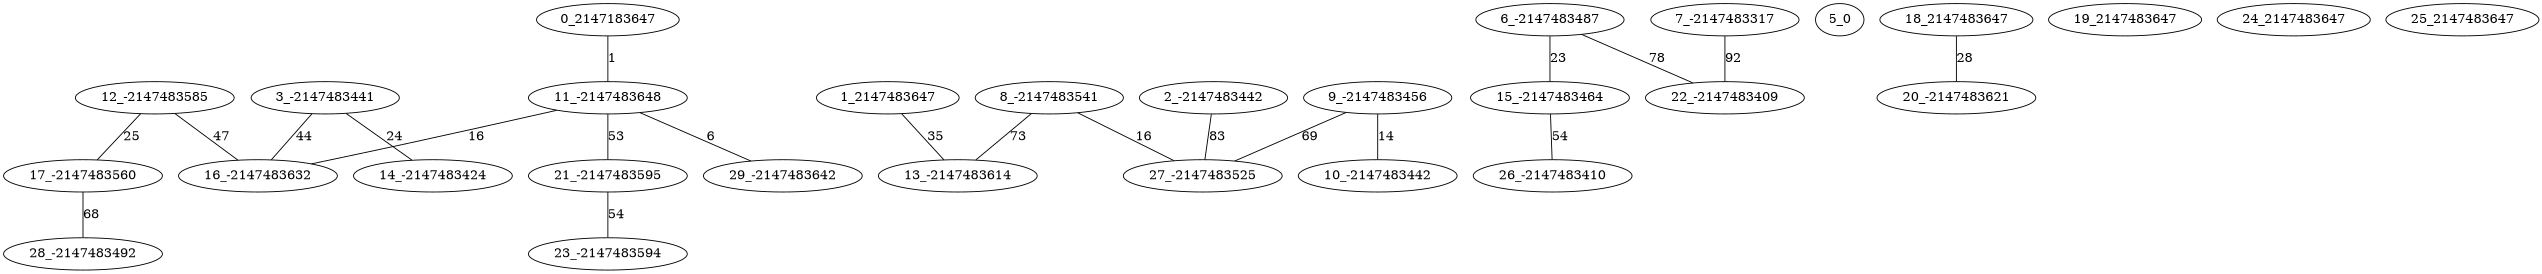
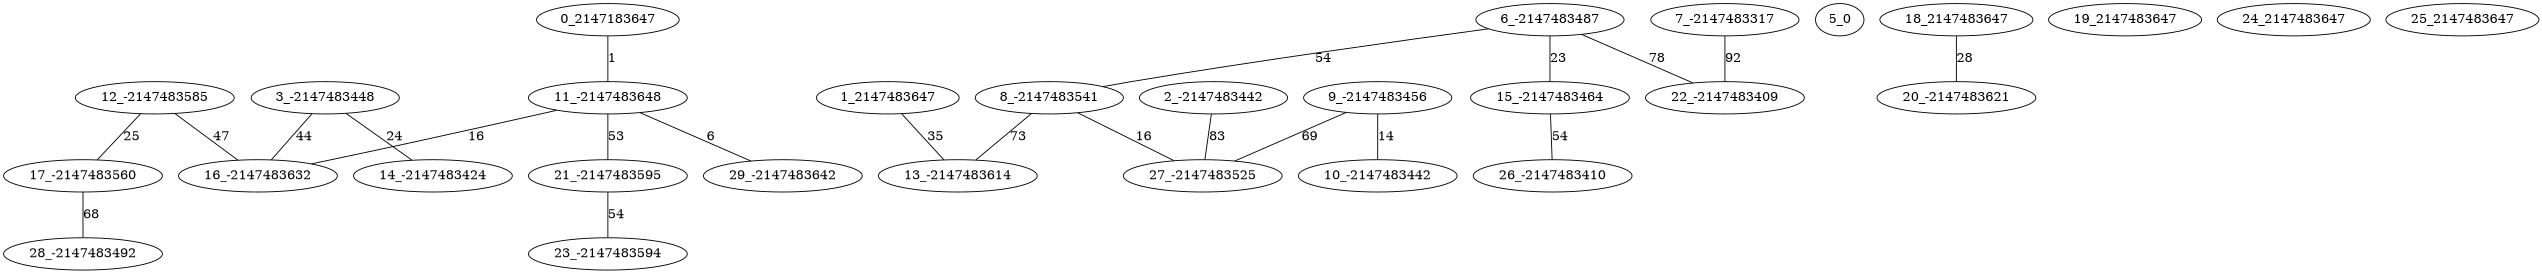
edge "6_-2147483487" -- "8_-2147483541": added, label "54"
node "3_-2147483441": label "3_-2147483441" -> "3_-2147483448"
